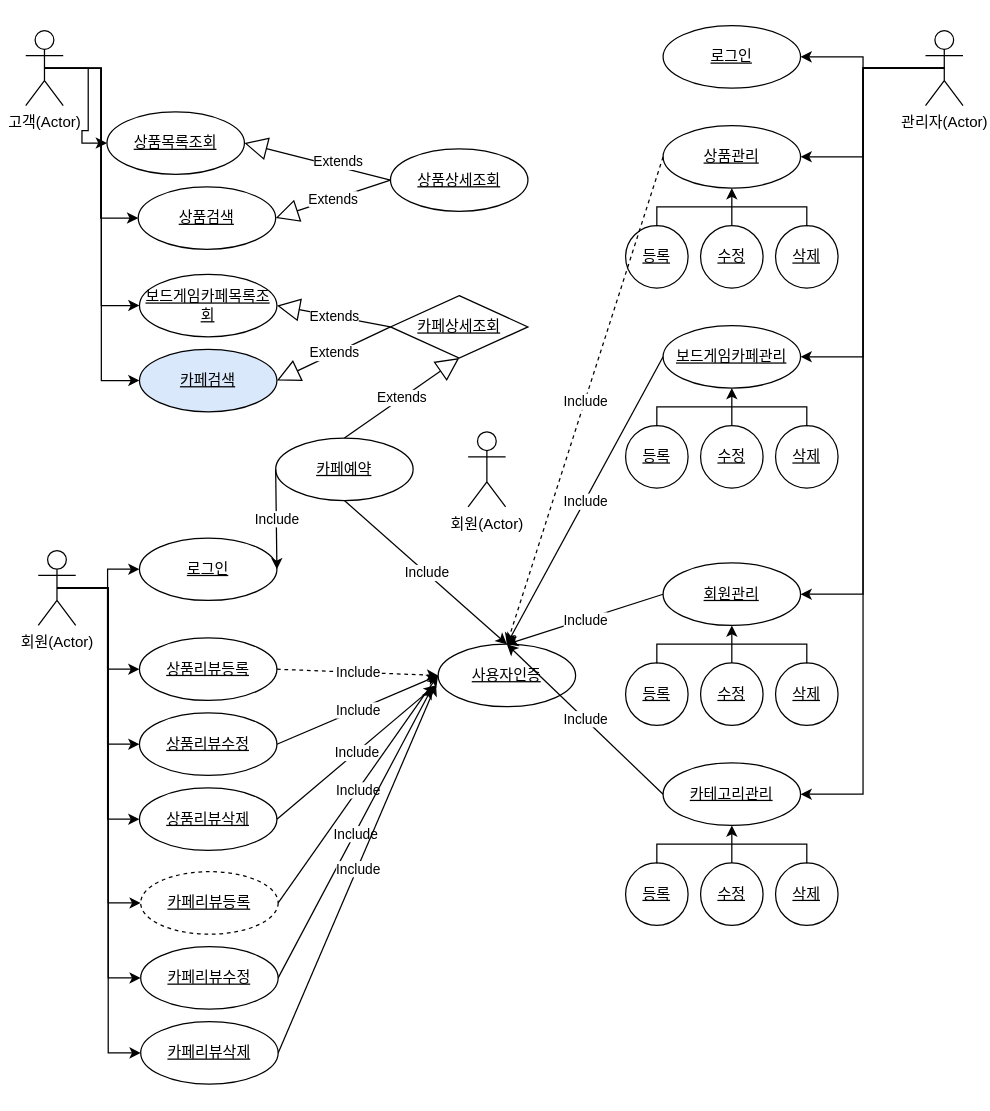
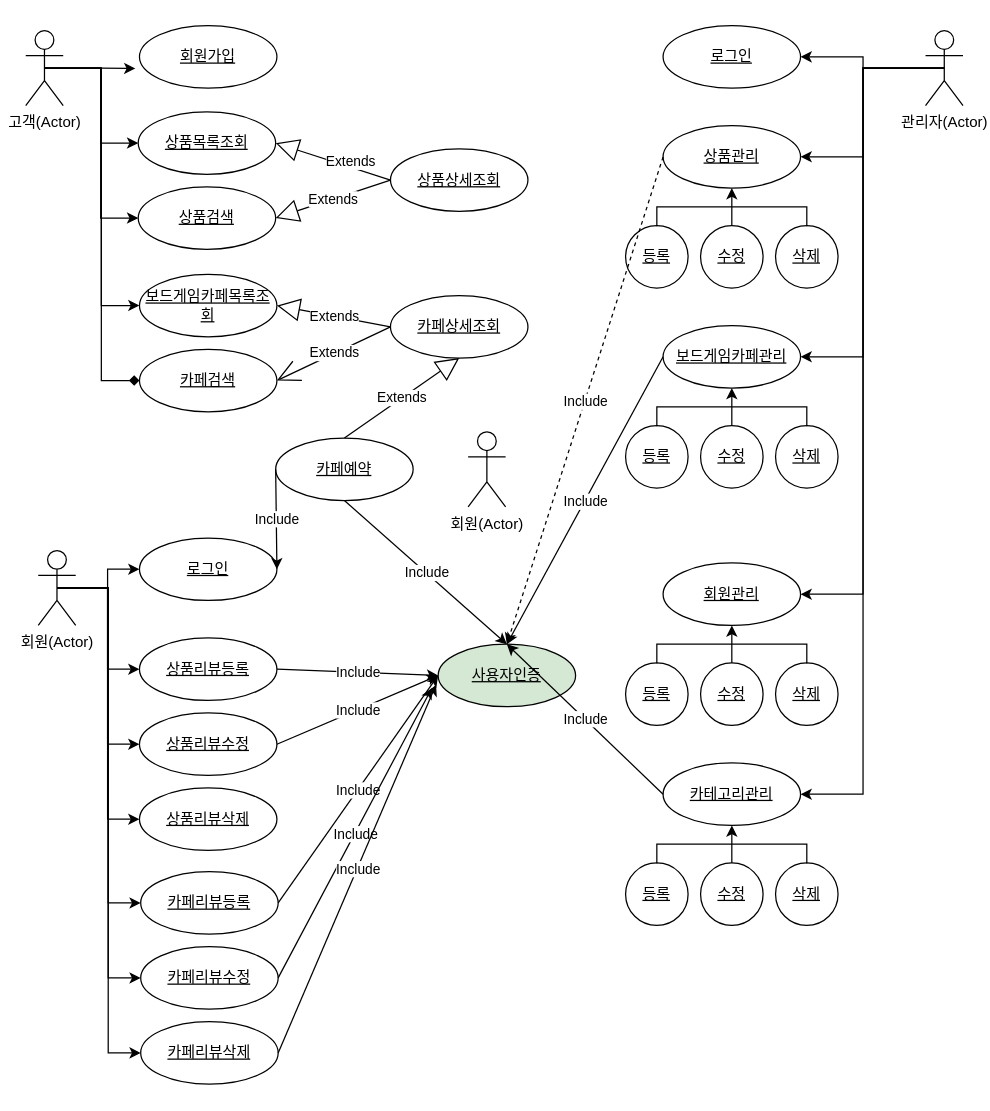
node "회원가입": added
edge "고객(Actor)" -> "회원가입": added
node "상품목록조회": moved (176, 143) -> (207, 143)
node "카페상세조회": shape diamond -> ellipse
edge "카페상세조회" -> "카페검색": arrowhead block -> open
edge "고객(Actor)" -> "카페검색": arrowhead classic -> diamond
node "카페검색": fillcolor #dae8fc -> #ffffff
edge "회원관리" -> "사용자인증": removed, label "Include"
edge "상품리뷰등록" -> "사용자인증": style dashed -> solid
node "사용자인증": fillcolor #ffffff -> #d5e8d4
edge "상품리뷰삭제" -> "사용자인증": removed, label "Include"
node "카페리뷰등록": style dashed -> solid
